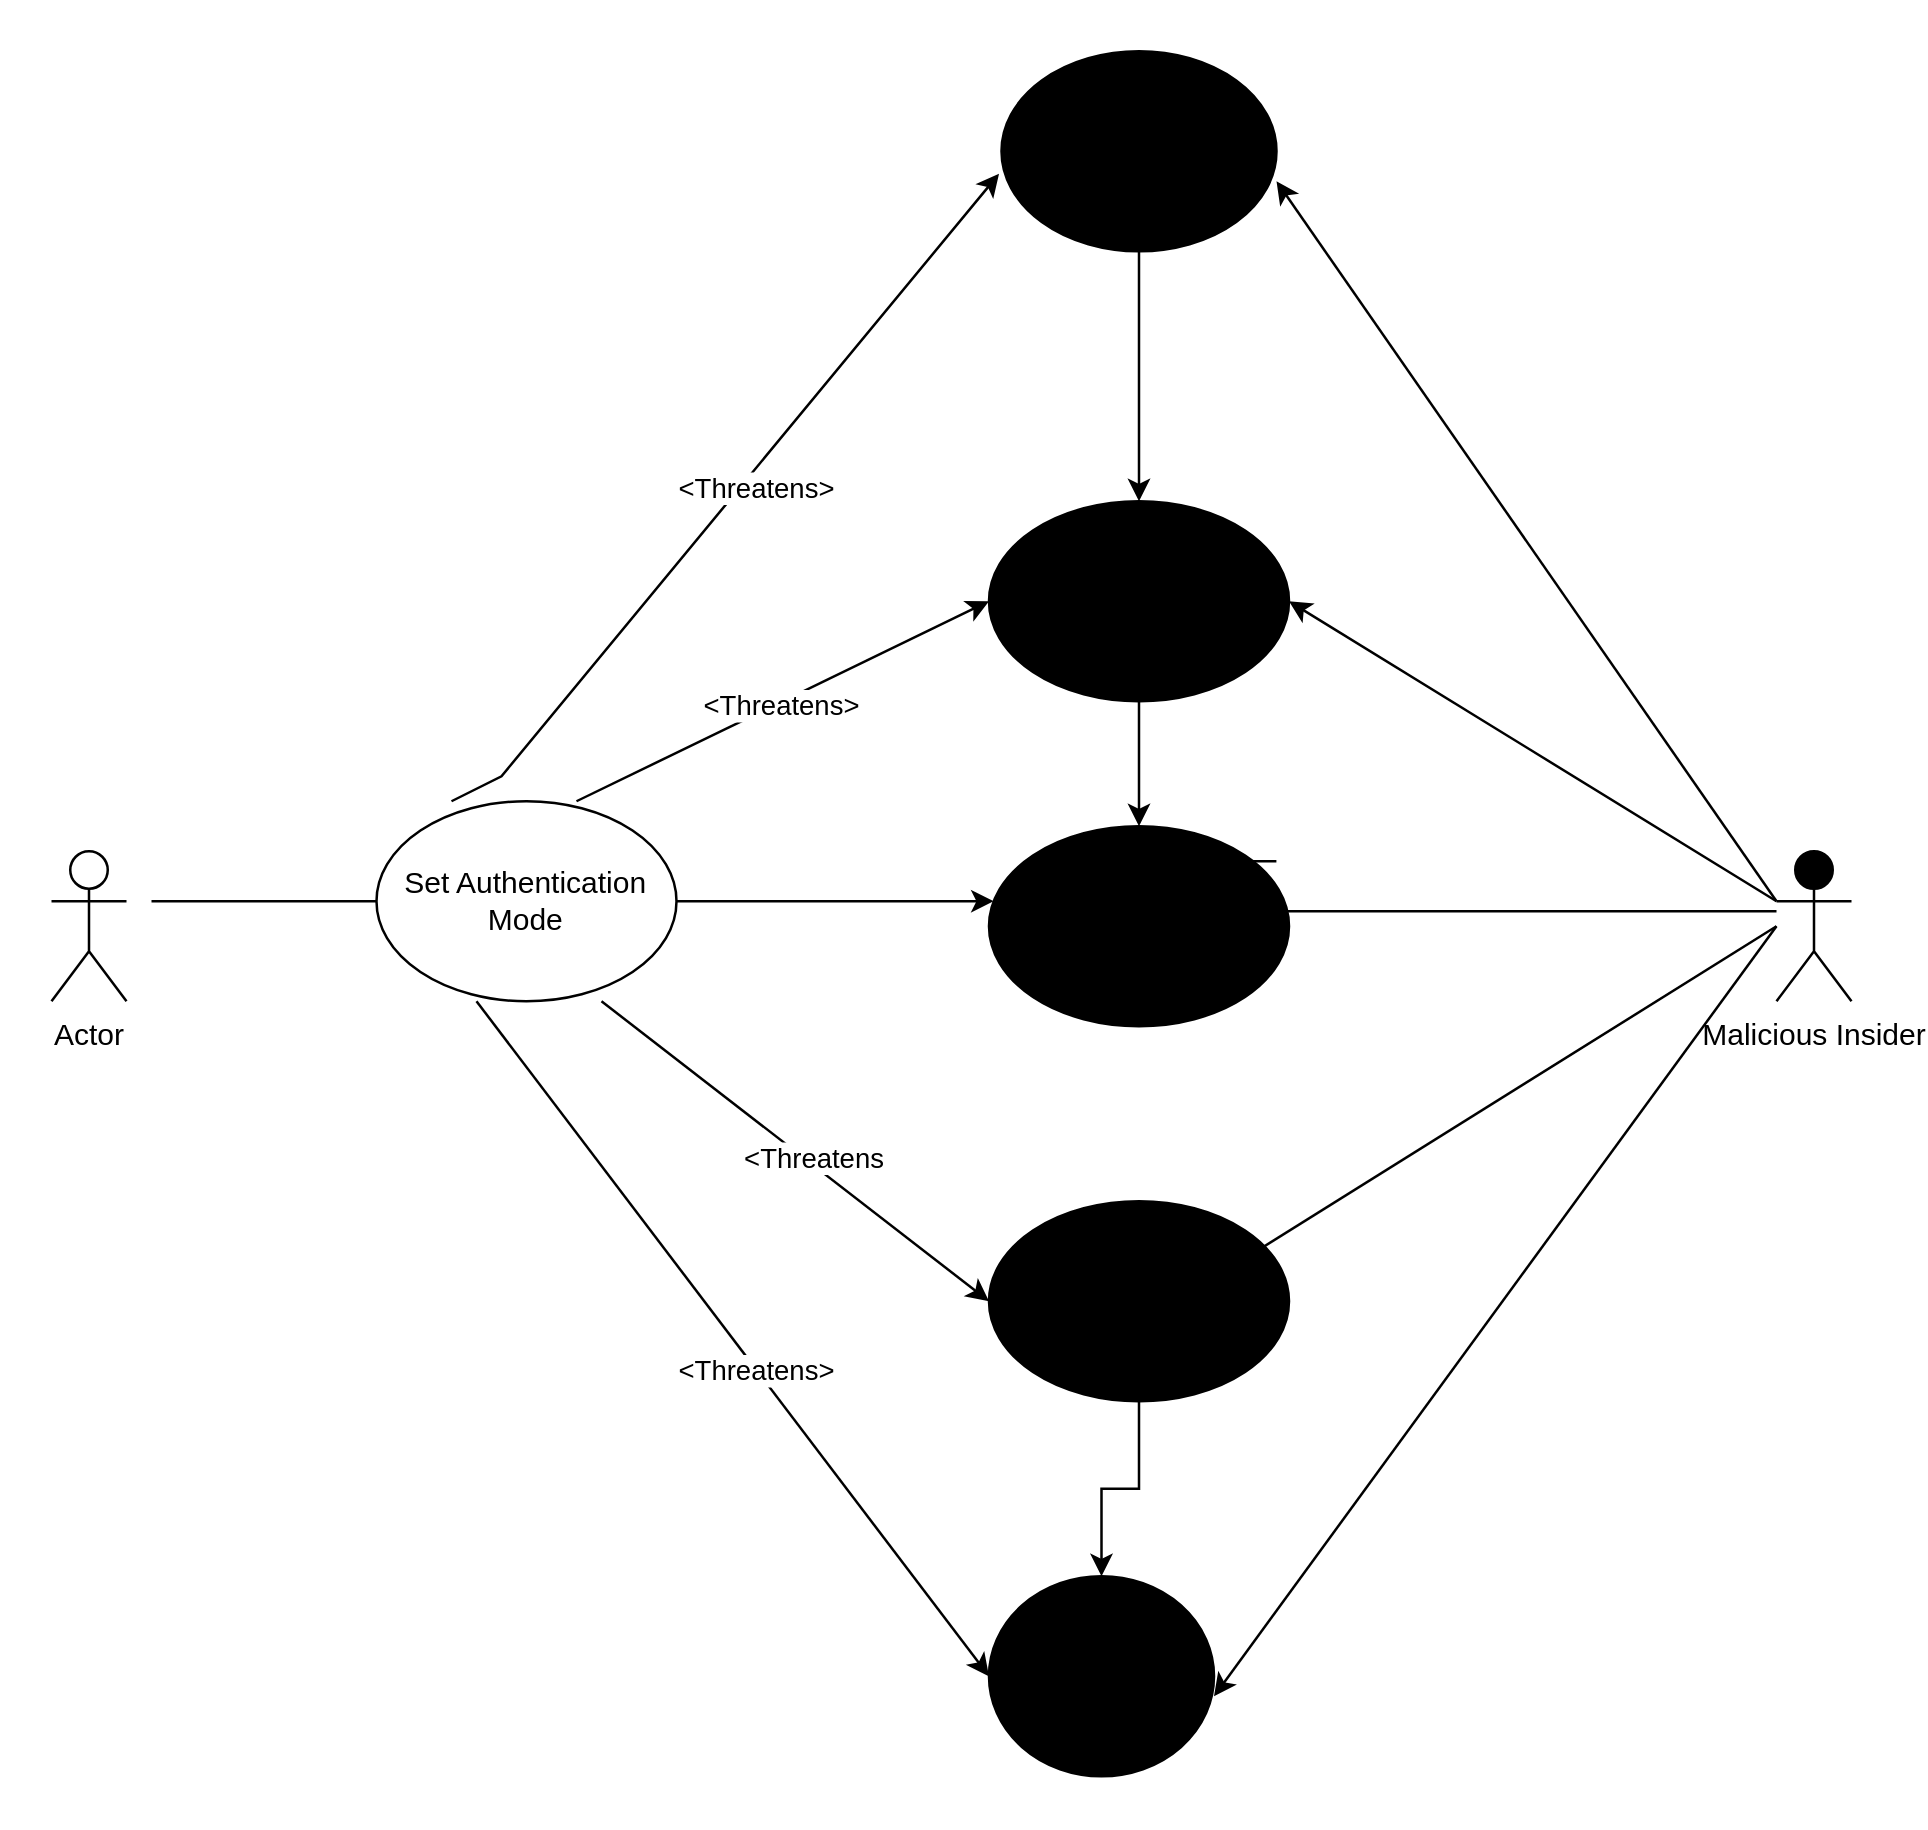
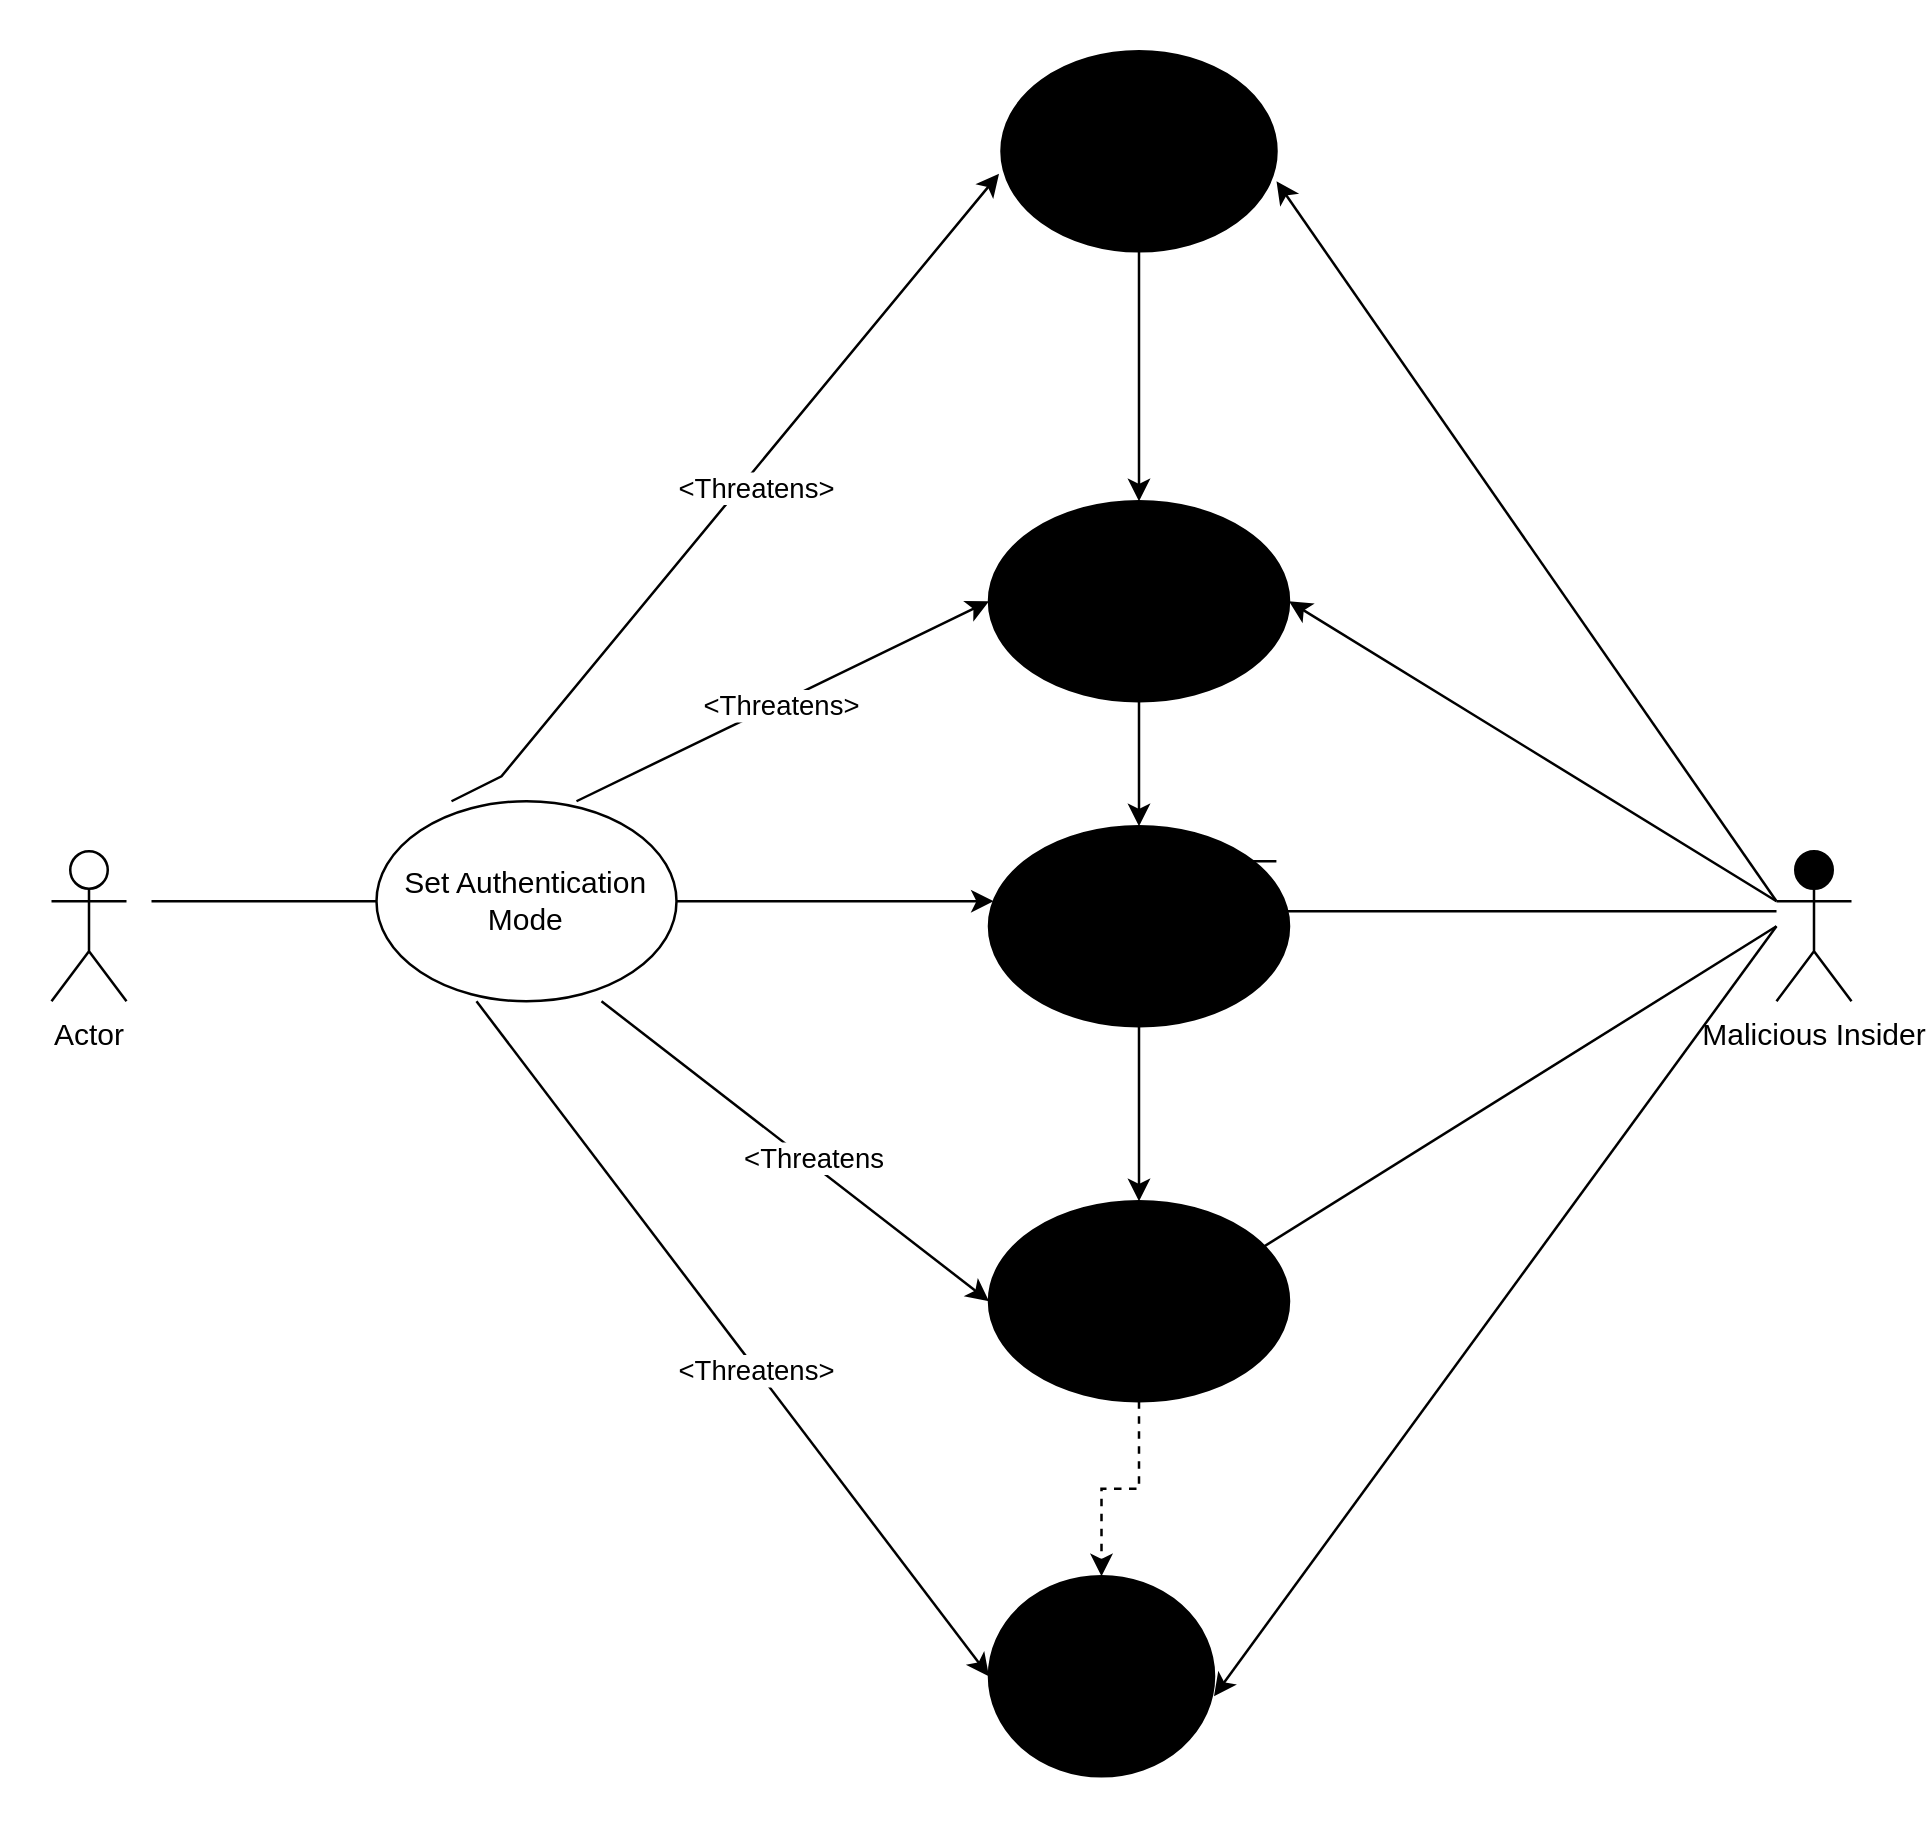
edge "Deployment Engineering" -> "Distruption of Service": added
edge "Distruption of Service" -> "Malware Deployment": style solid -> dashed
